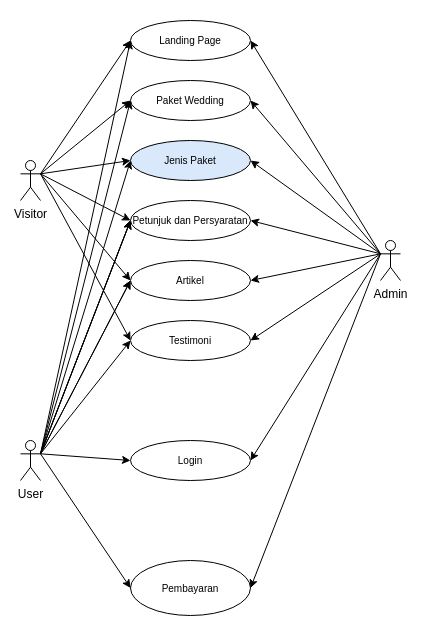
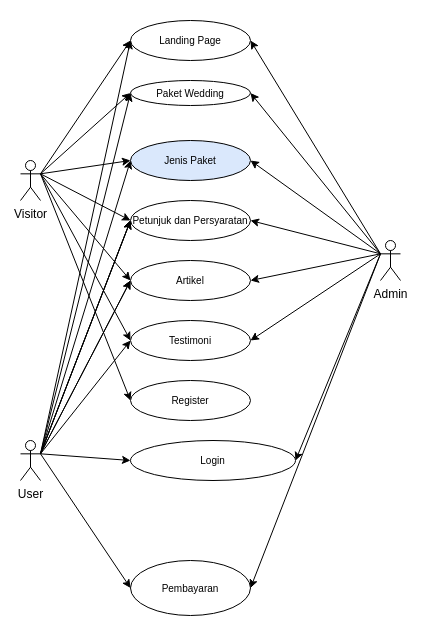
node "Paket Wedding": size 120x40 -> 120x25
edge "Visitor" -> "Register": added
node "Register": added
node "Login": size 120x40 -> 165x40
